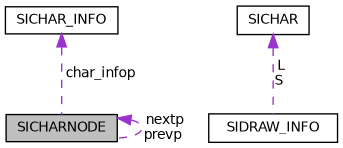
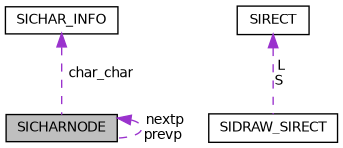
node "SICHAR": label "SICHAR" -> "SIRECT"
edge "SICHARNODE" -> "SICHAR_INFO": label " char_infop" -> " char_char"
node "SIDRAW_INFO": label "SIDRAW_INFO" -> "SIDRAW_SIRECT"
